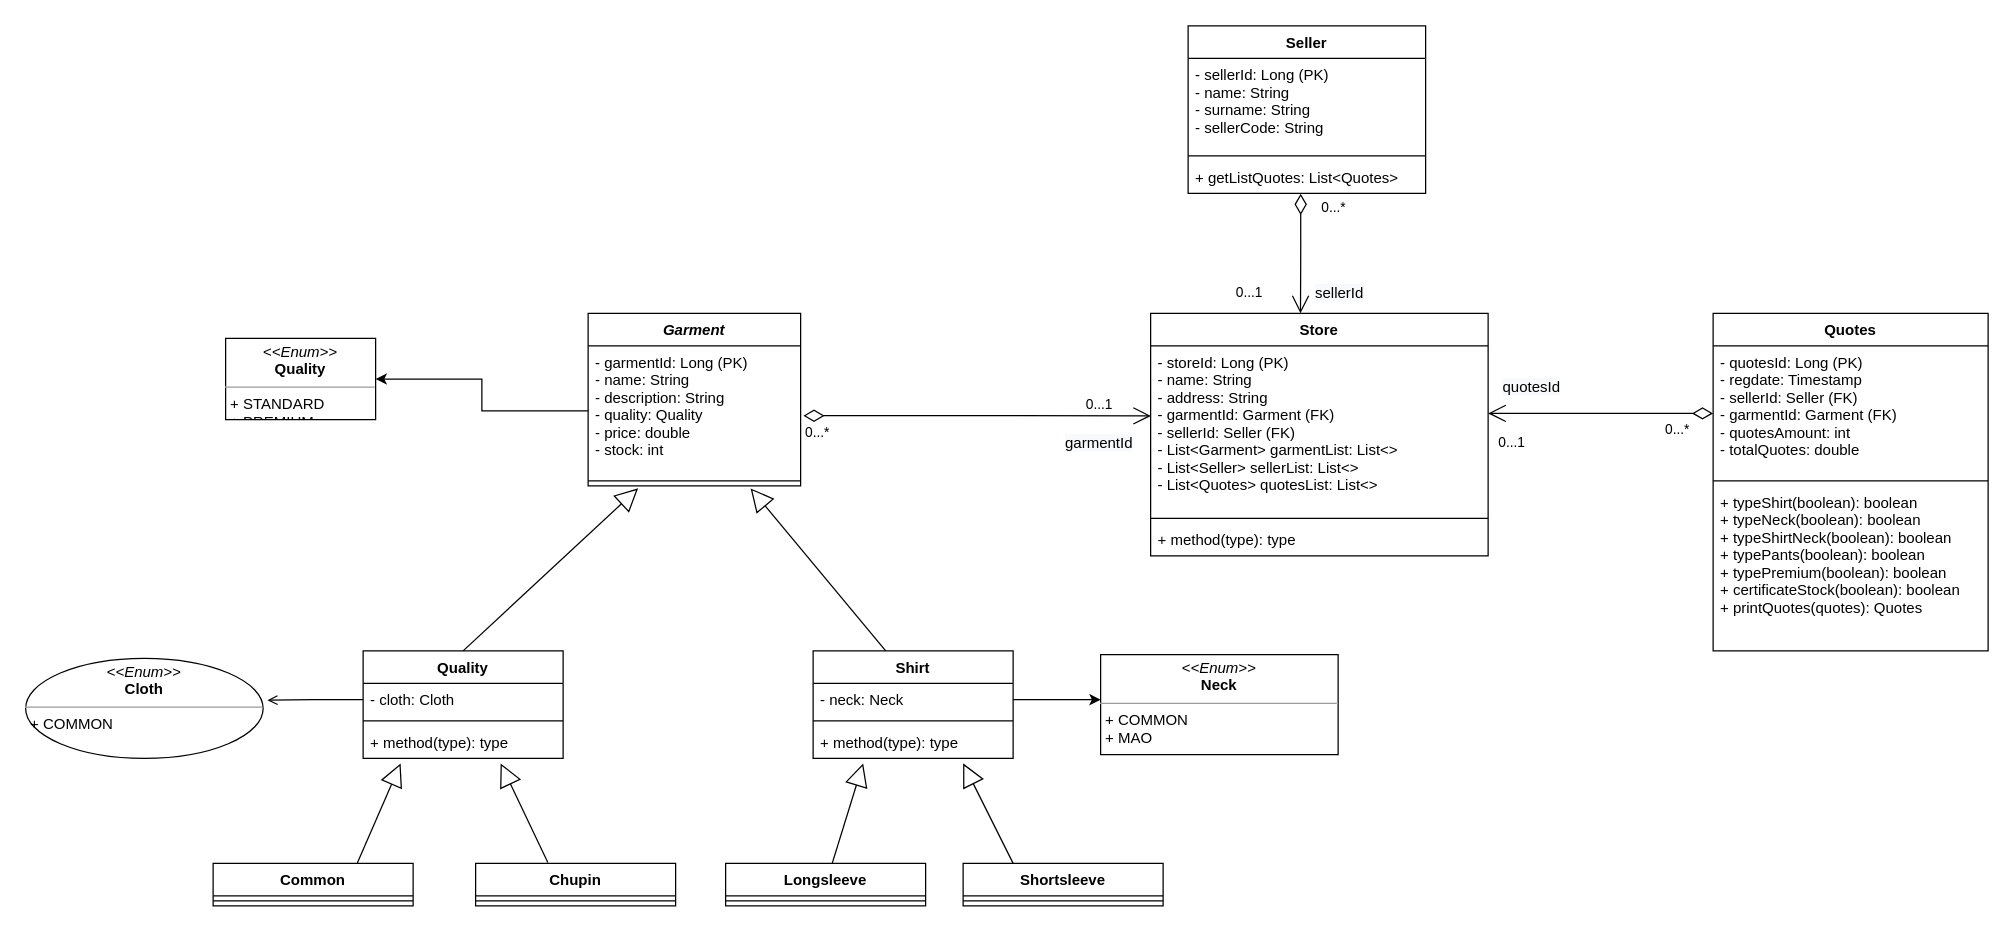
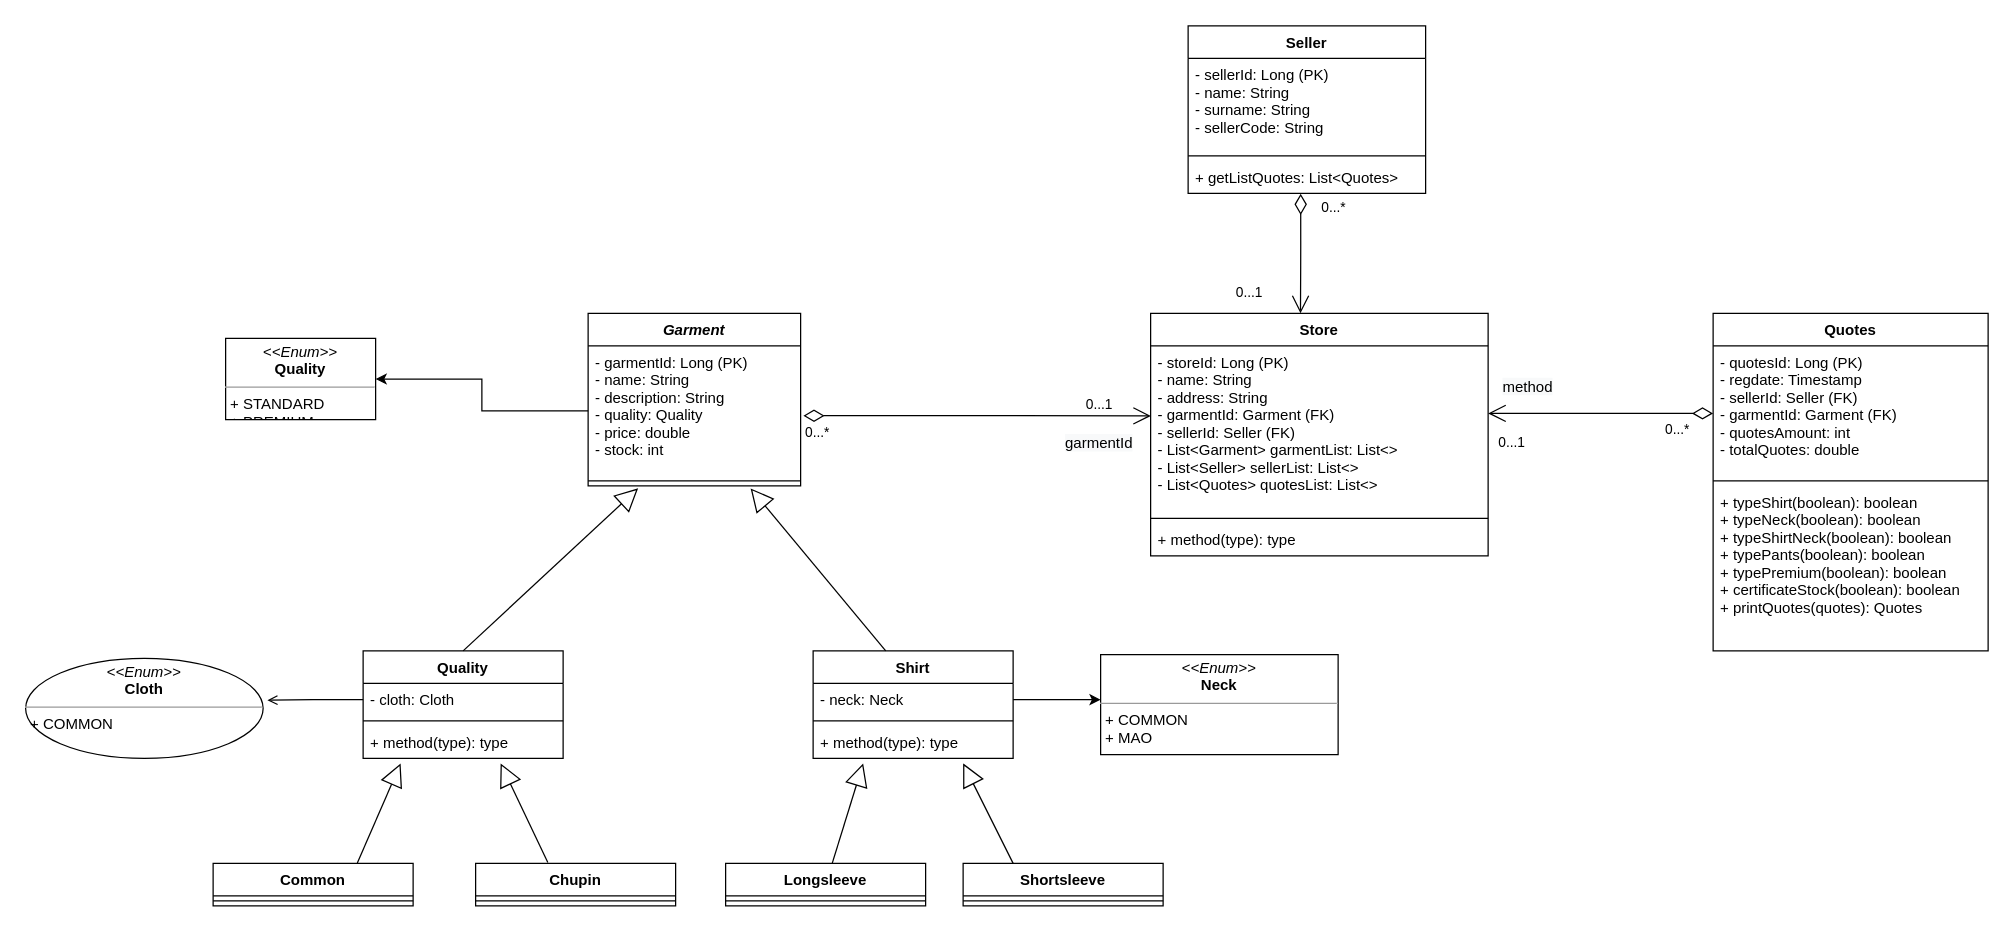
node "sellerId": removed
node "quotesId": label "quotesId" -> "method"
